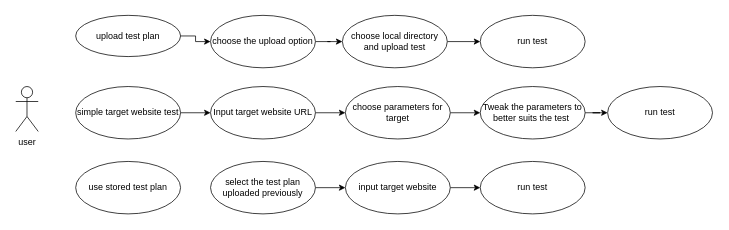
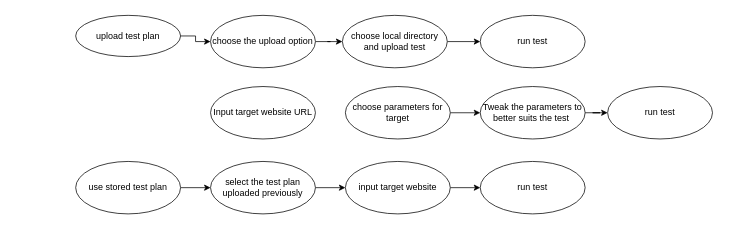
node "user": removed
node "simple target website test": removed
edge "simple target website test" -> "Input target website URL": removed
edge "Input target website URL" -> "choose parameters for target": removed
edge "use stored test plan" -> "select the test plan uploaded previously": added
